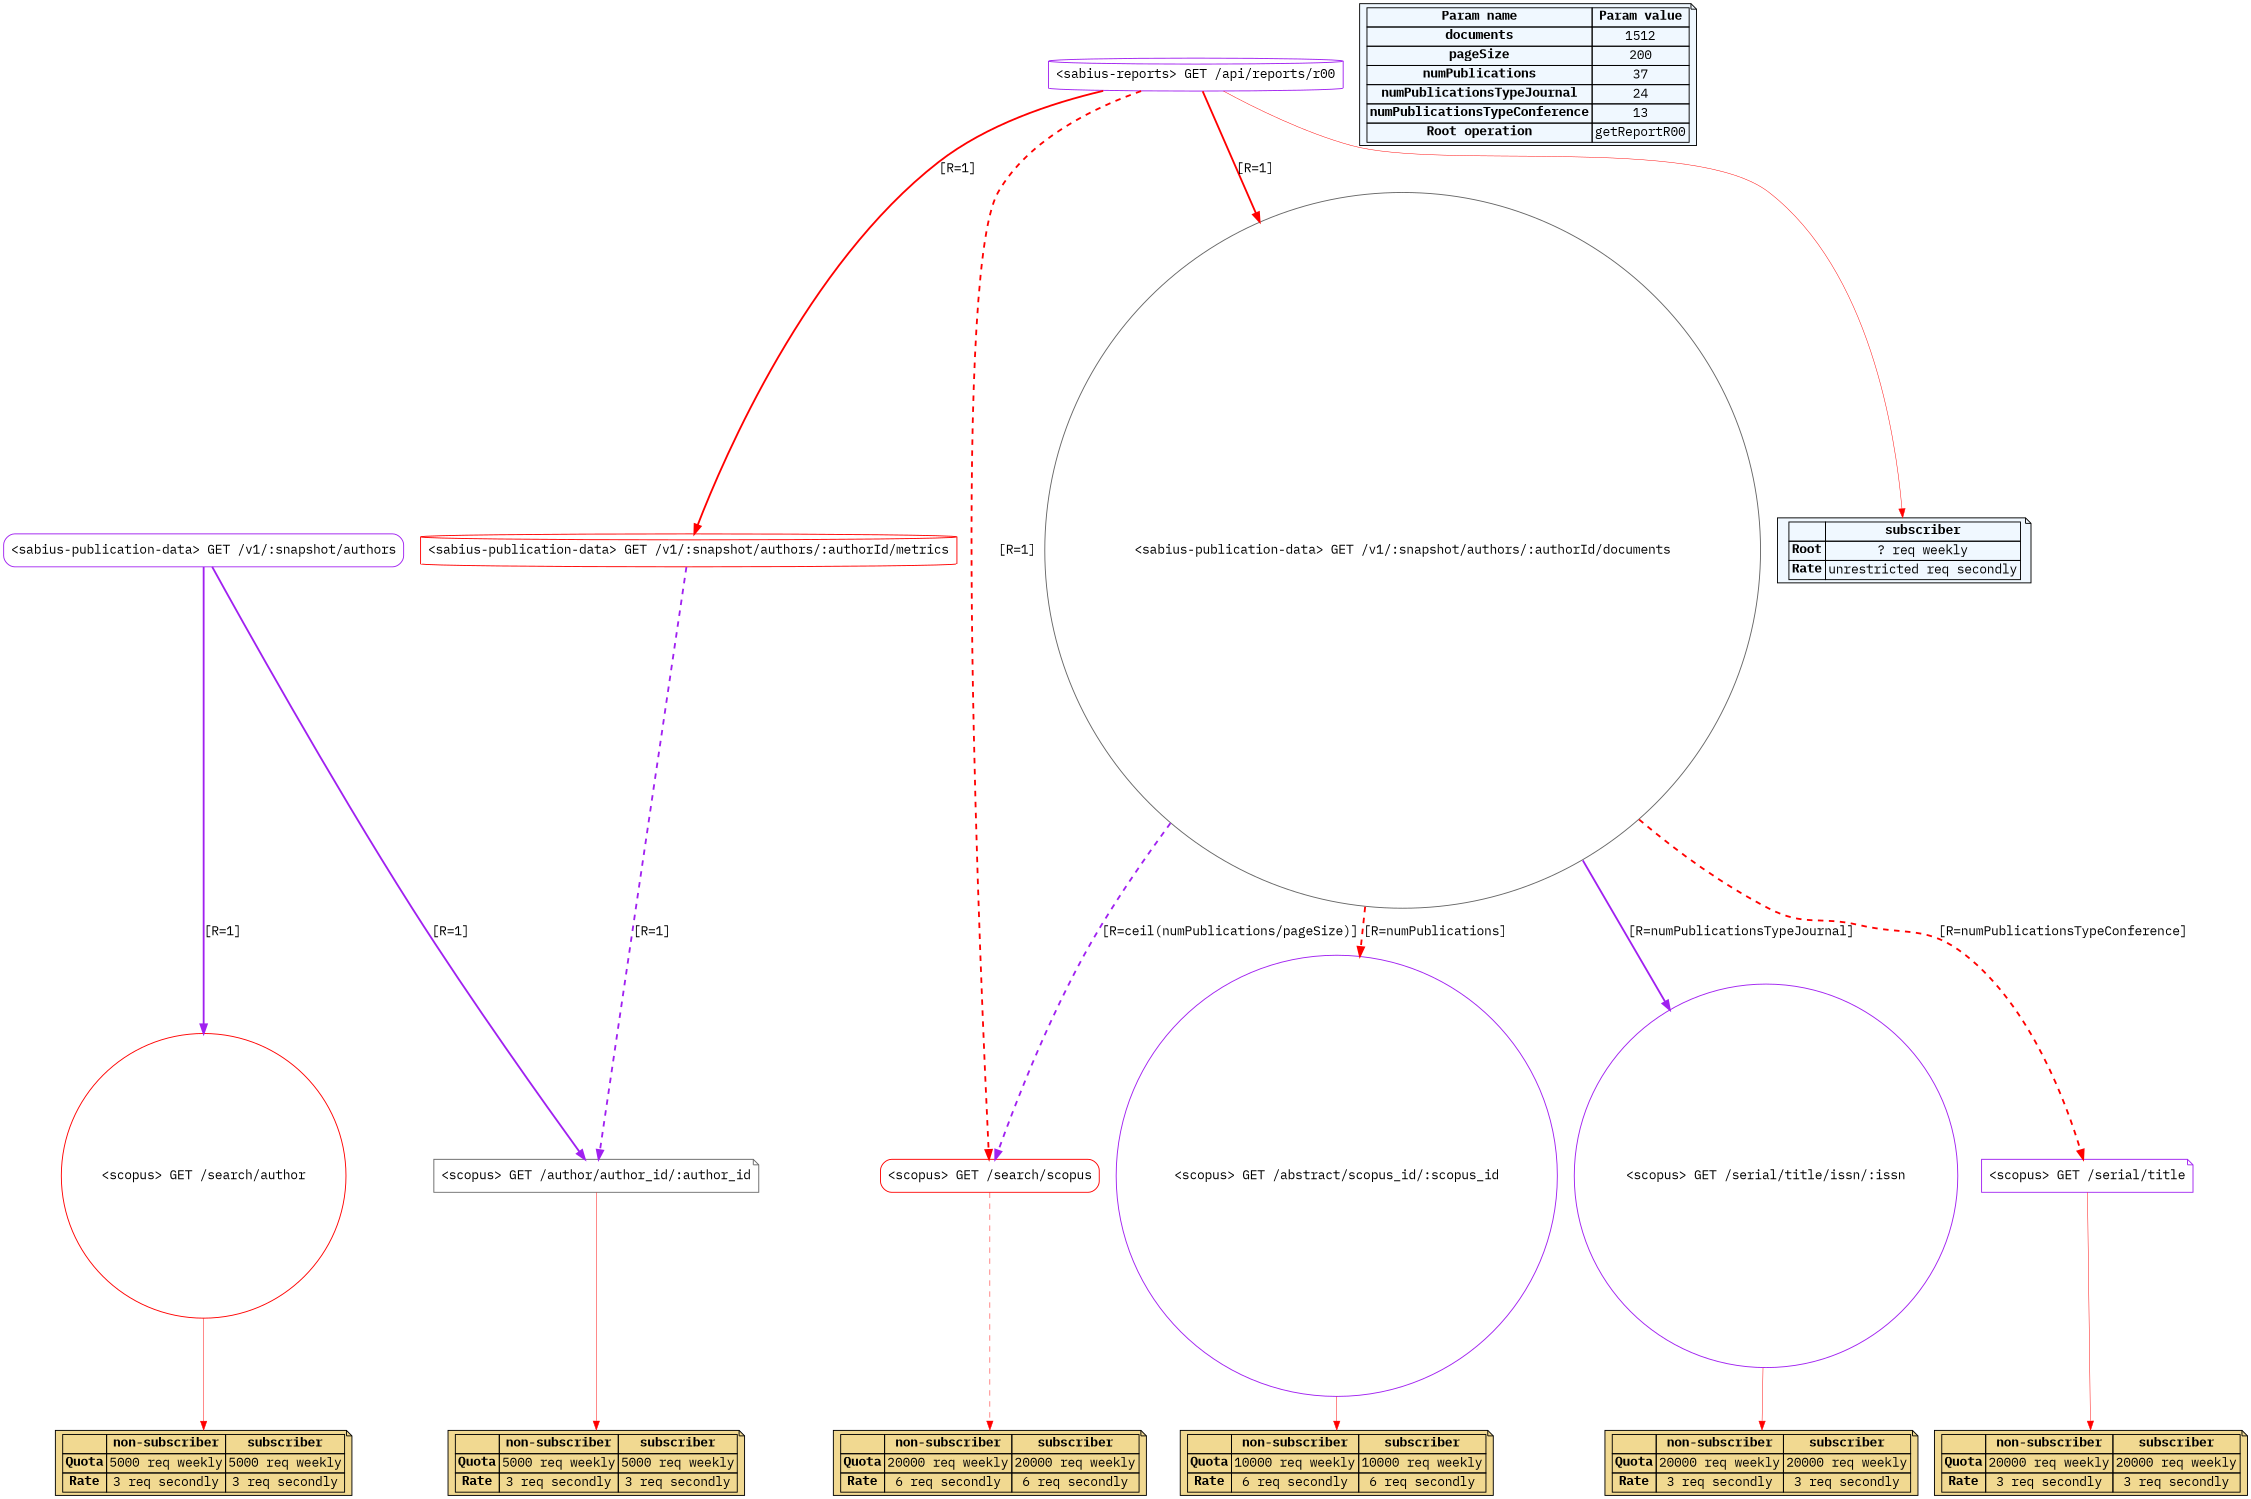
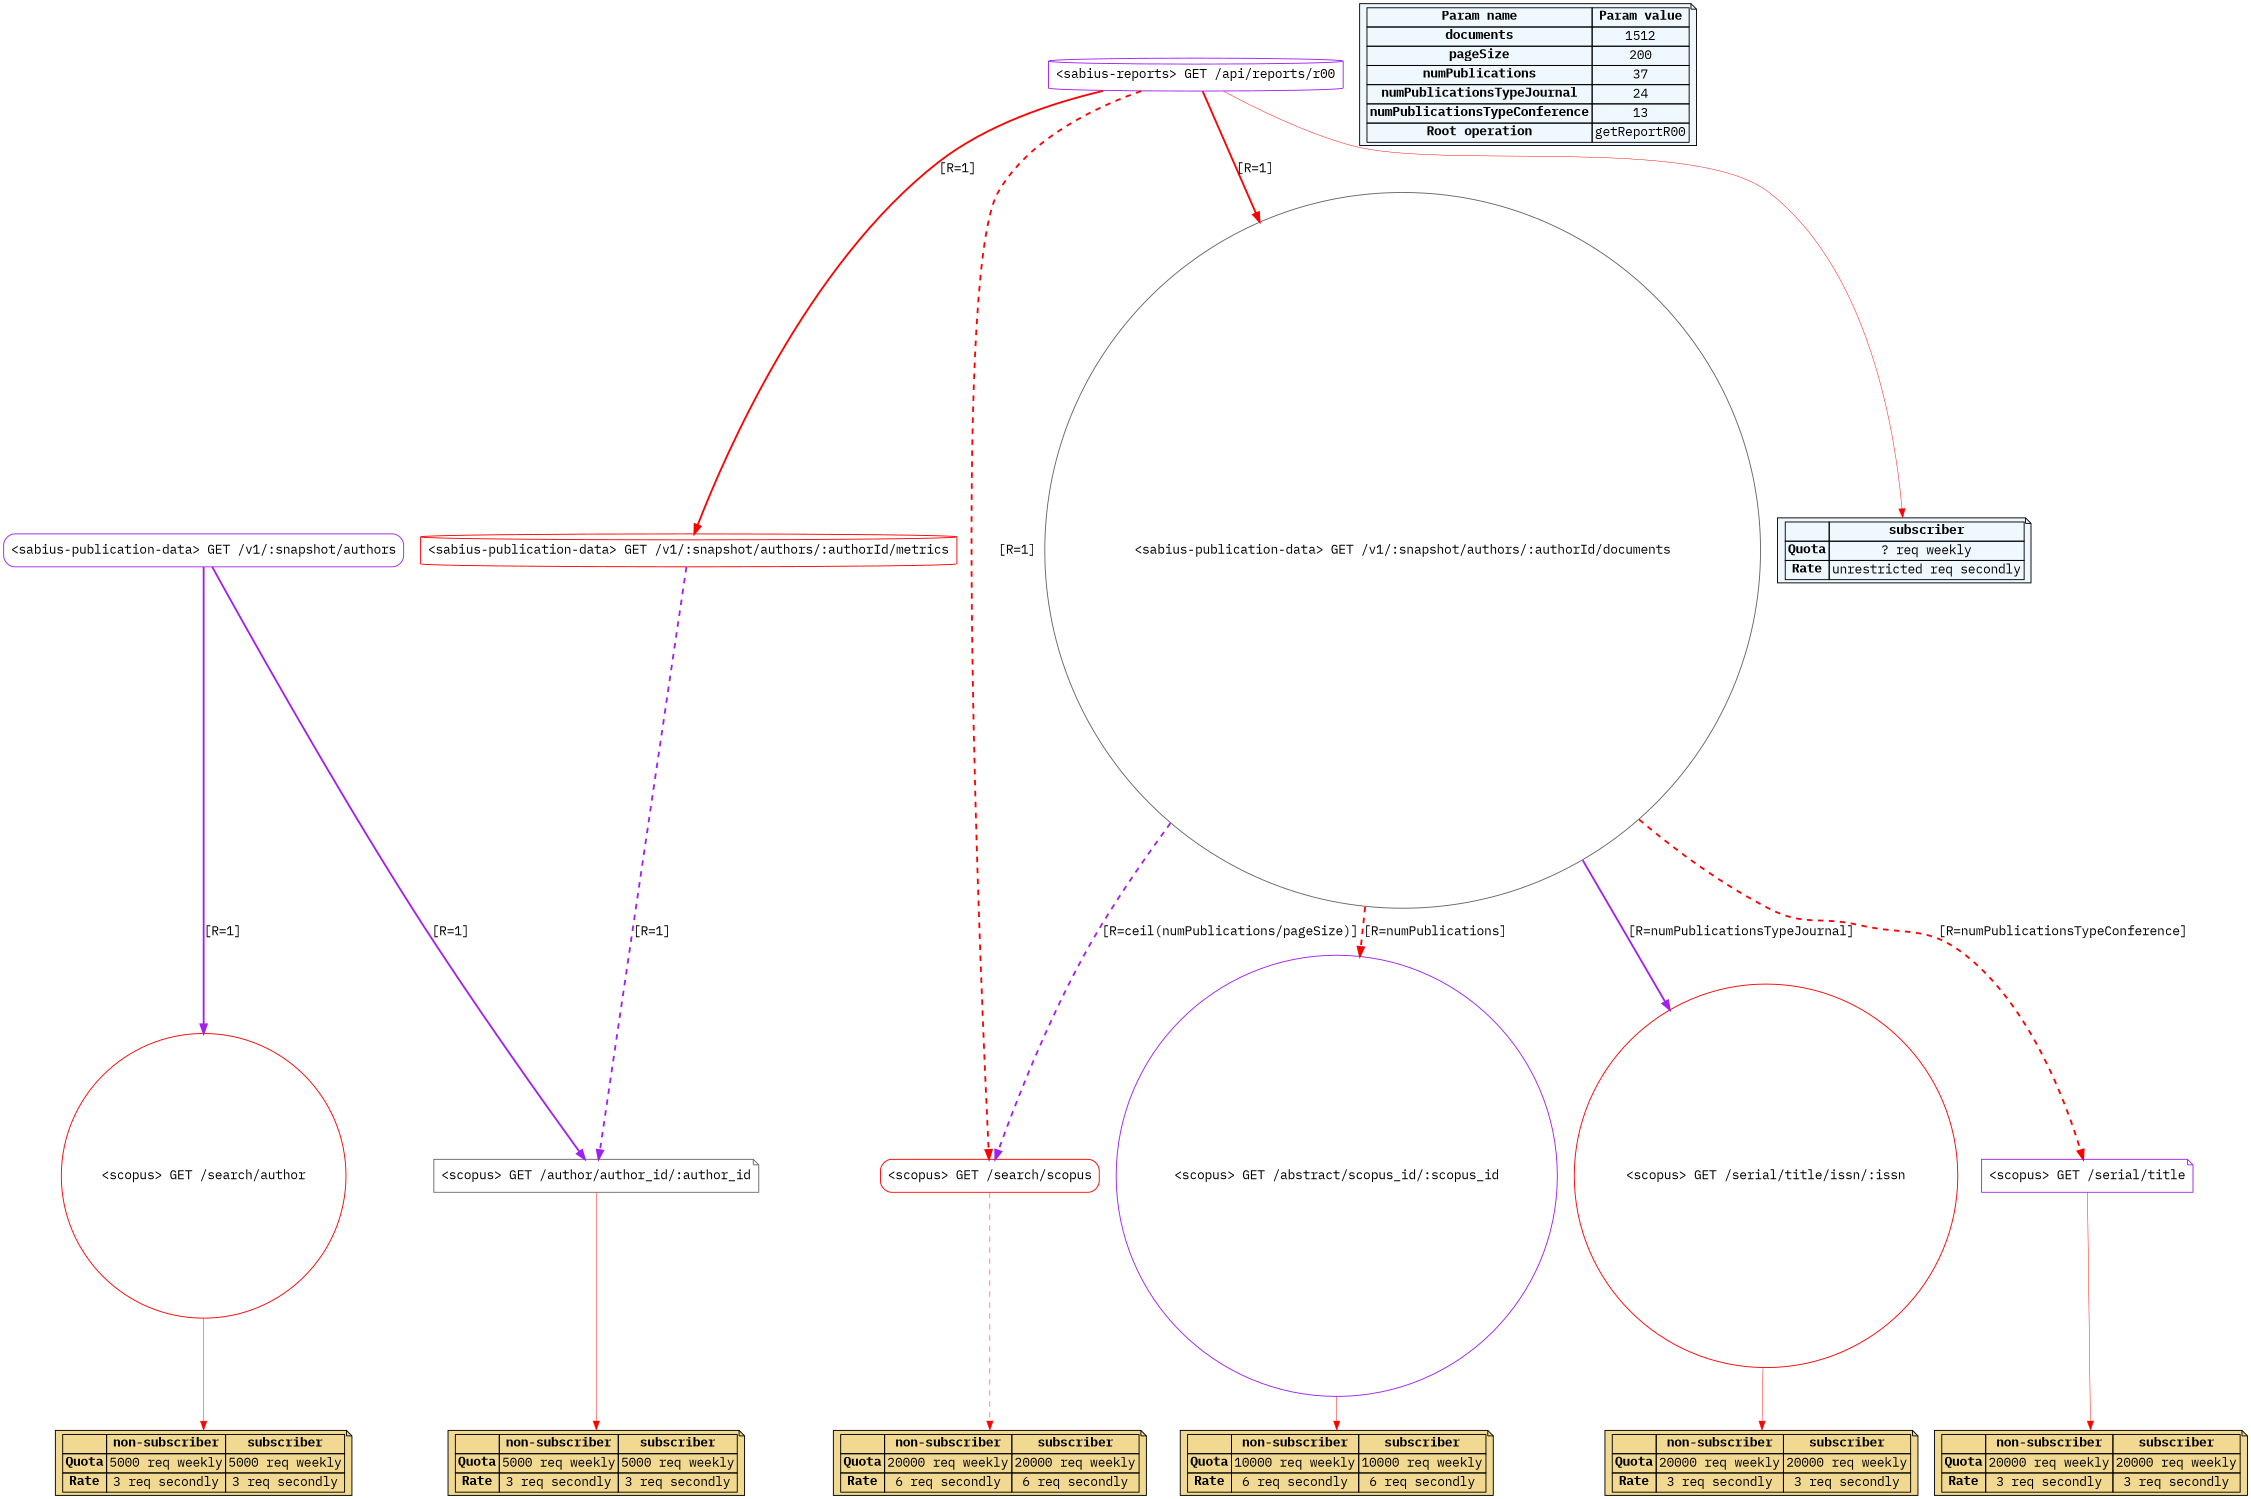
node "subscriber": text "Root" -> "Quota"
node "<scopus> GET /serial/title/issn/:issn": color purple -> red
